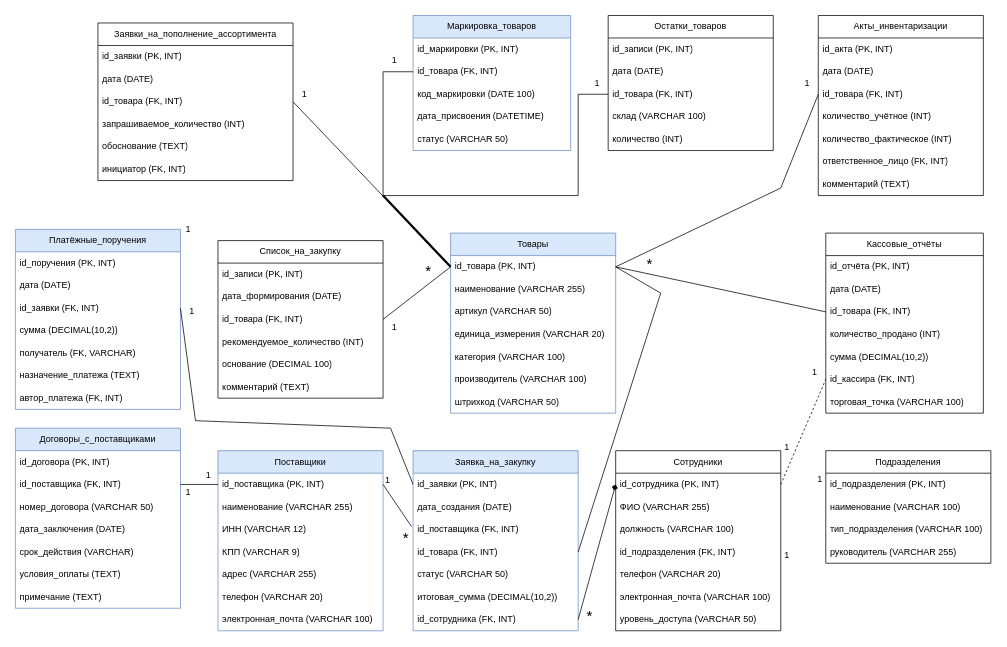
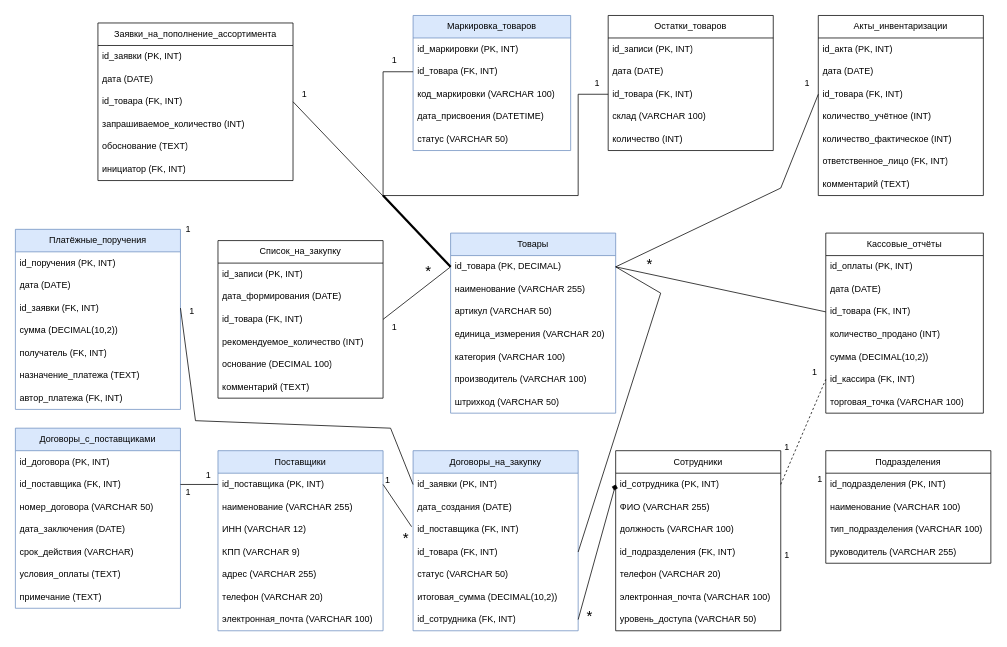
node "код_маркировки (DATE 100)": label "код_маркировки (DATE 100)" -> "код_маркировки (VARCHAR 100)"
node "id_товара (PK, INT)": label "id_товара (PK, INT)" -> "id_товара (PK, DECIMAL)"
node "id_отчёта (PK, INT)": label "id_отчёта (PK, INT)" -> "id_оплаты (PK, INT)"
node "получатель (FK, VARCHAR)": label "получатель (FK, VARCHAR)" -> "получатель (FK, INT)"
node "Заявка_на_закупку": label "Заявка_на_закупку" -> "Договоры_на_закупку"
